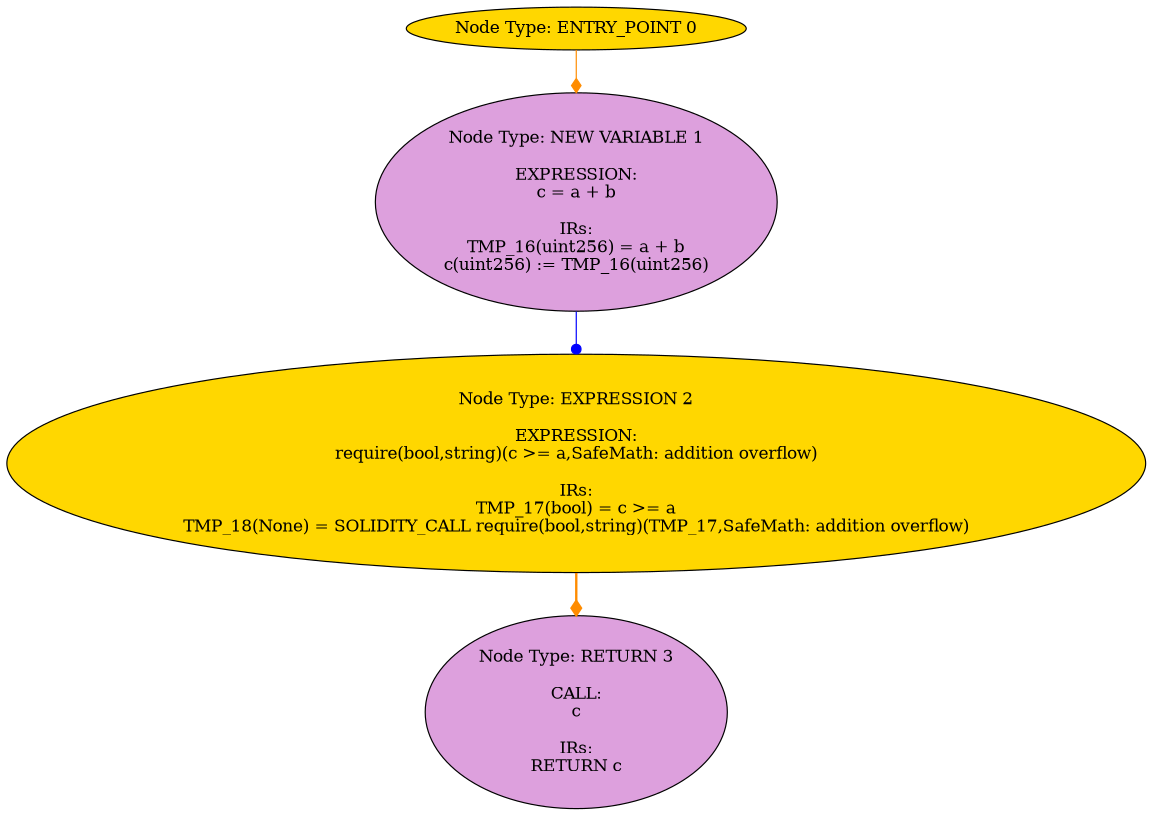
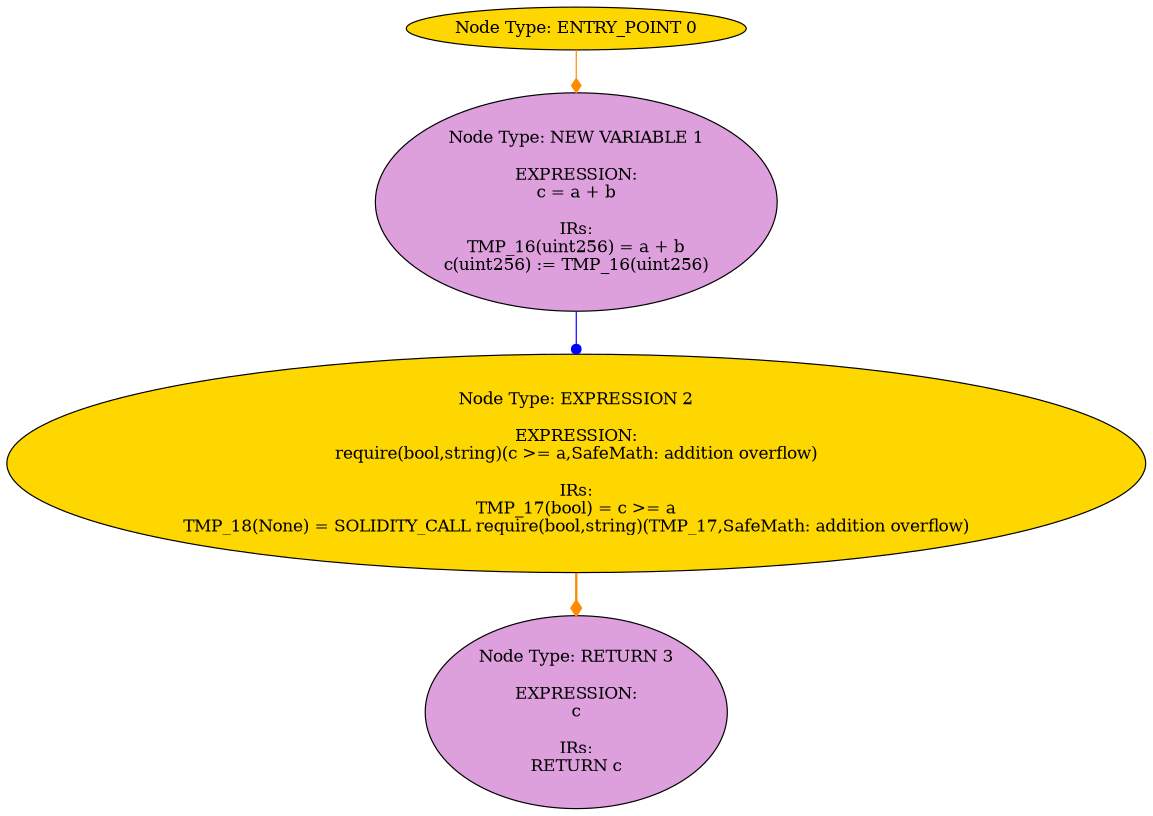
node "Node Type: RETURN 3 CALL: c IRs: RETURN c": label "Node Type: RETURN 3 CALL: c IRs: RETURN c" -> "Node Type: RETURN 3 EXPRESSION: c IRs: RETURN c"
